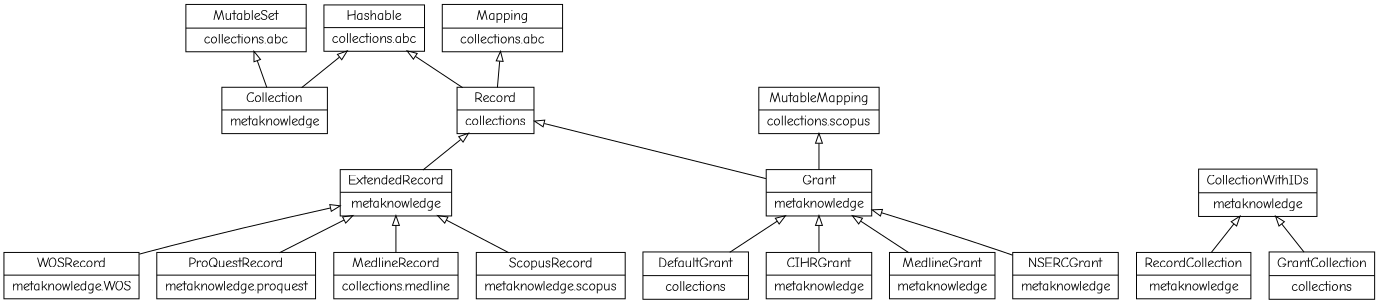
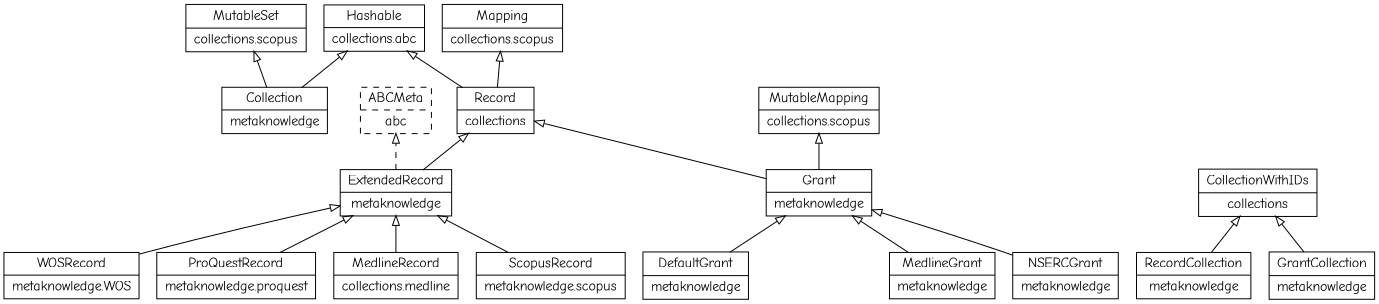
node "MutableSet": text "collections.abc" -> "collections.scopus"
node "Mapping": text "collections.abc" -> "collections.scopus"
node "ABCMeta": added
node "CollectionWithIDs": text "metaknowledge" -> "collections"
node "CIHRGrant": removed
node "DefaultGrant": text "collections" -> "metaknowledge"
node "GrantCollection": text "collections" -> "metaknowledge"
